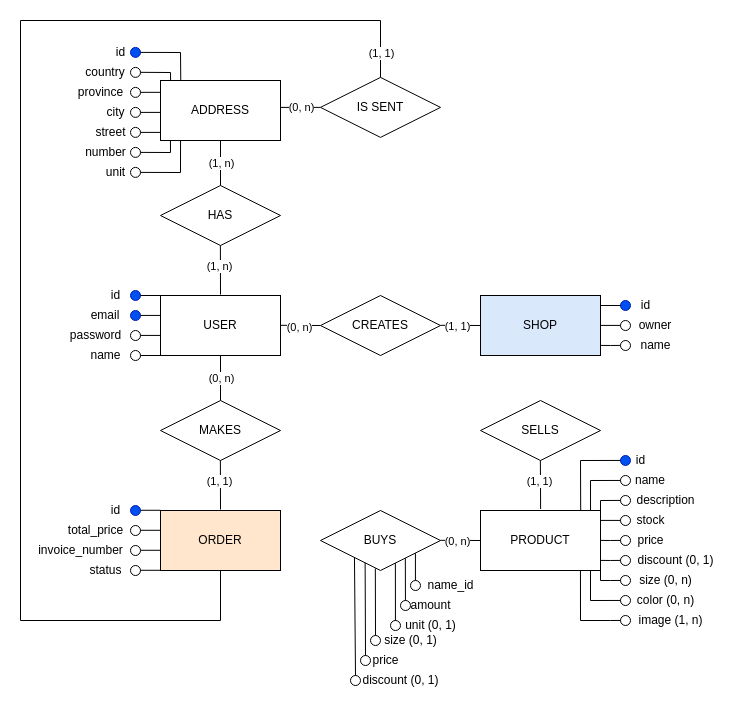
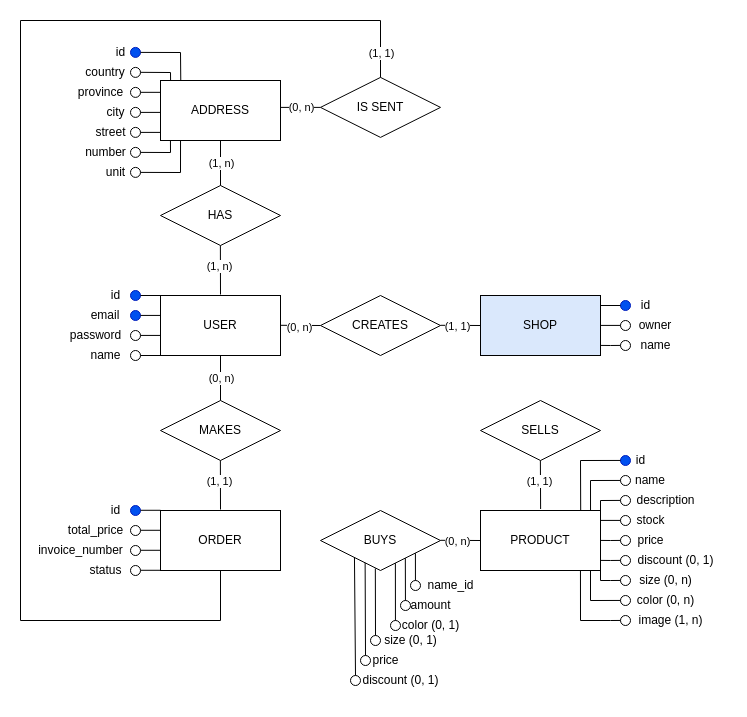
node "ORDER": fillcolor #ffe6cc -> #ffffff
node "unit (0, 1)": label "unit (0, 1)" -> "color (0, 1)"
